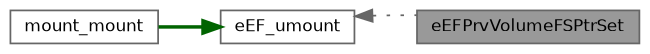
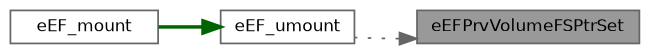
edge "eEFPrvVolumeFSPtrSet" -> "eEF_umount": reversed
node "mount_mount": label "mount_mount" -> "eEF_mount"
